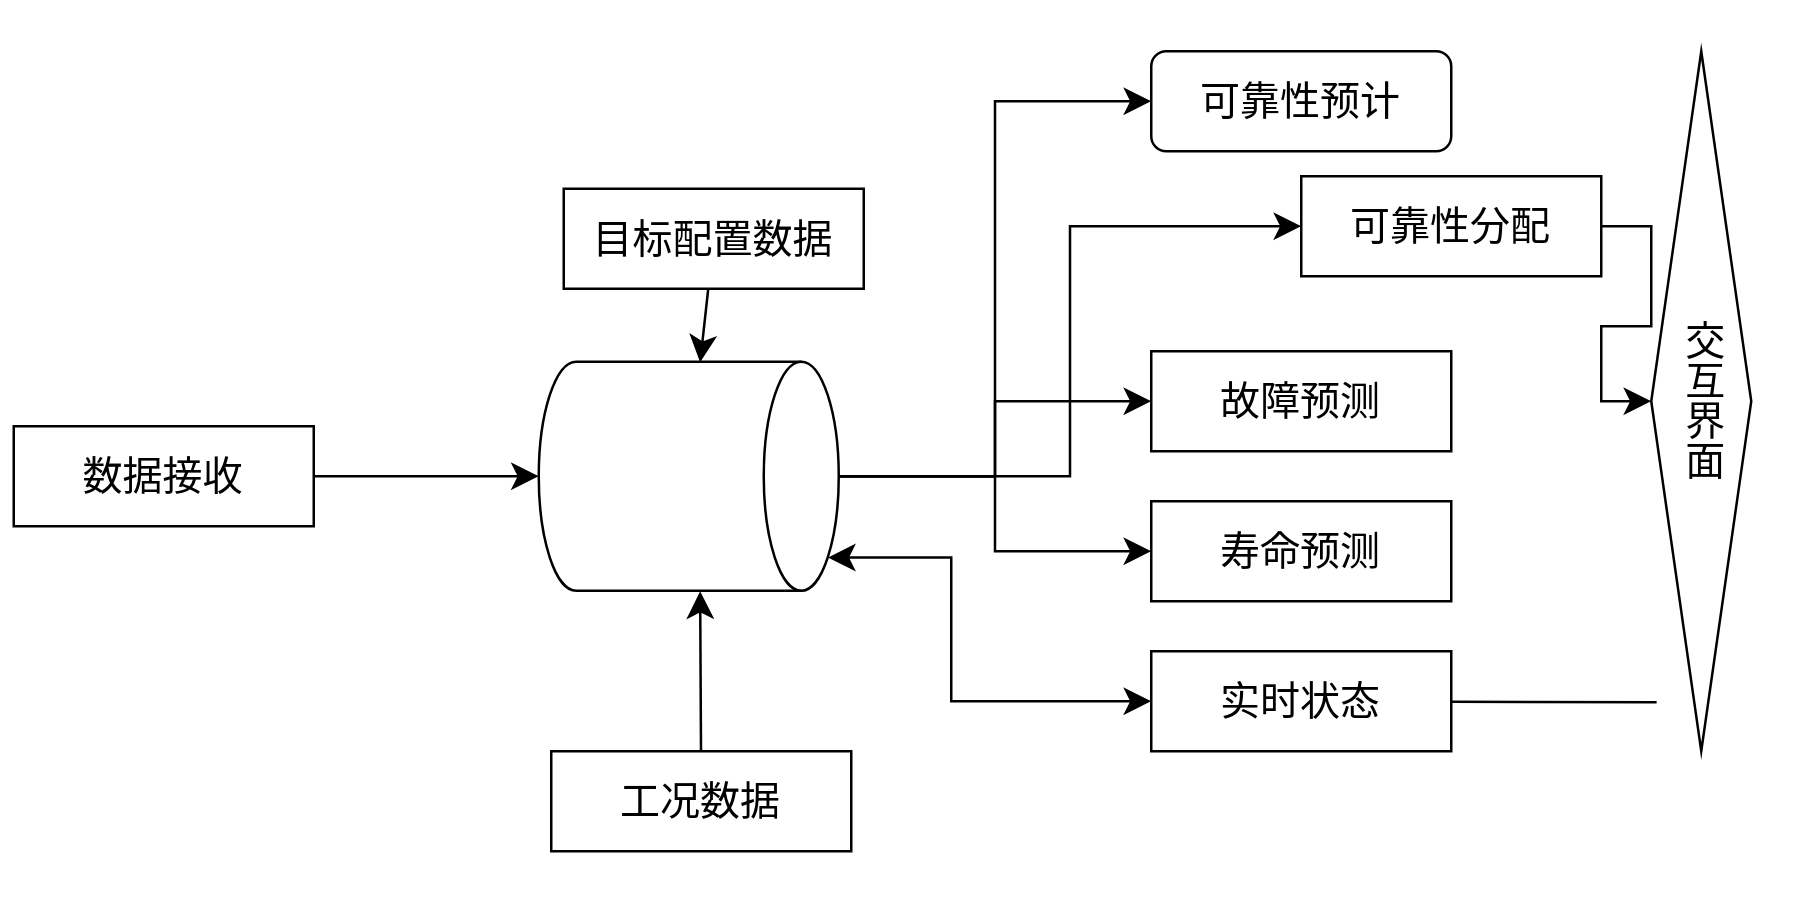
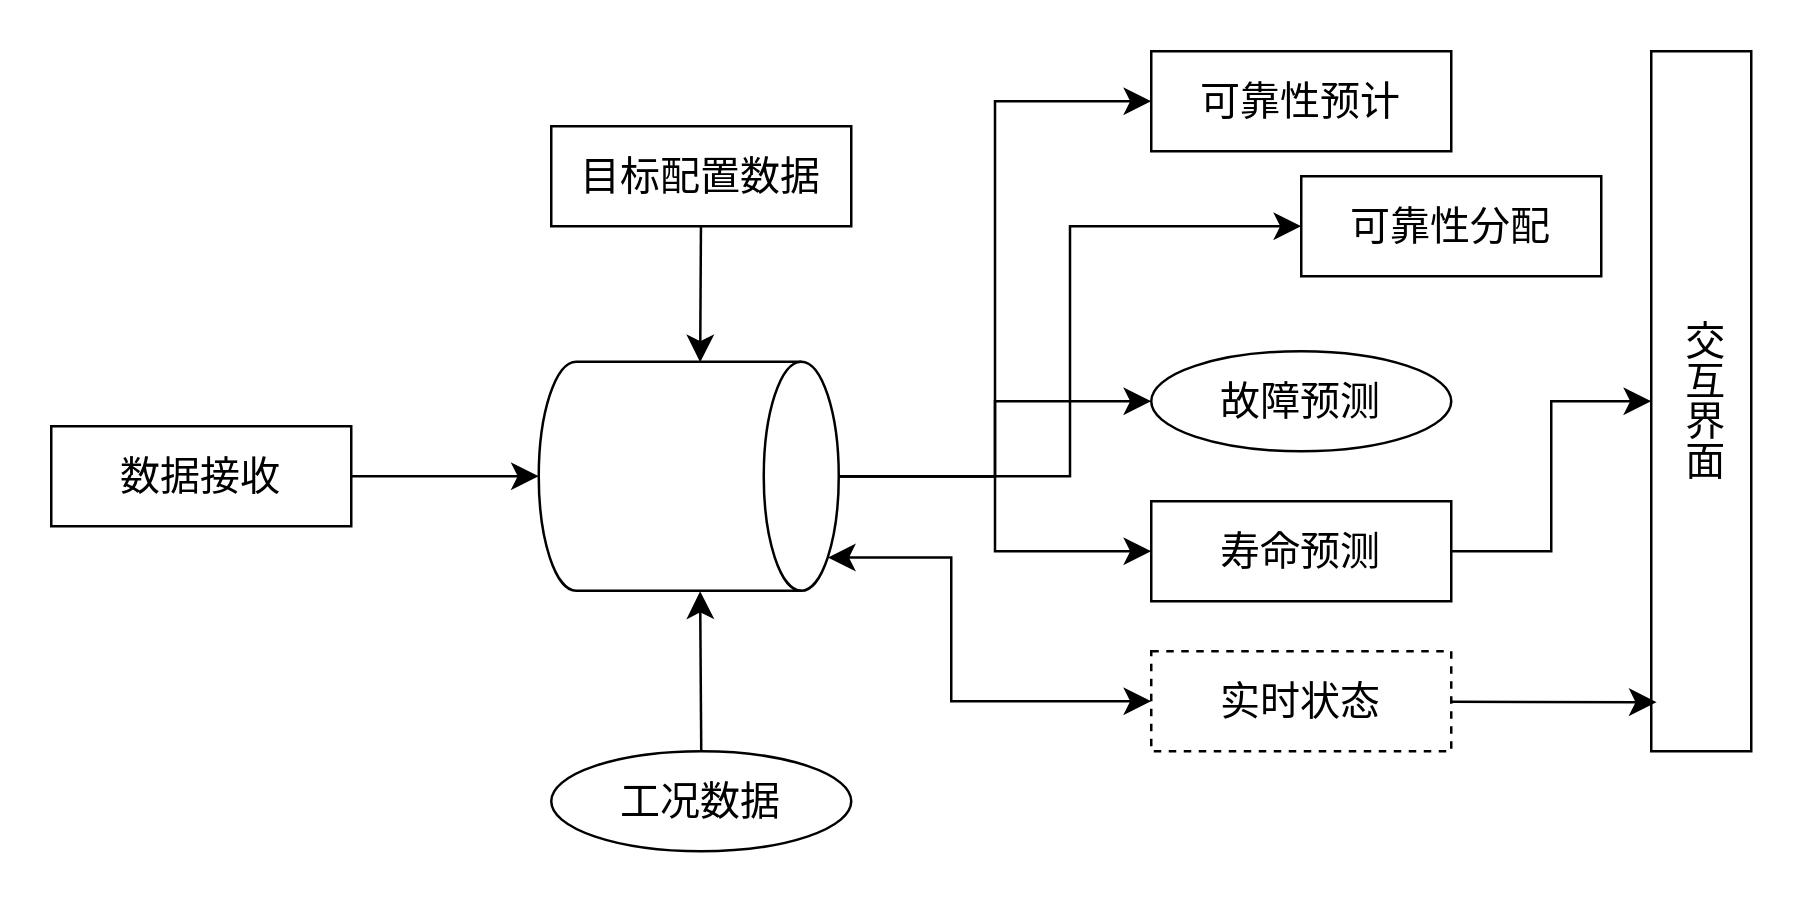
node "可靠性预计": shape rounded rectangle -> rectangle
node "目标配置数据": moved (714, 239) -> (701, 176)
edge "可靠性分配" -> "交互界面": removed
node "故障预测": shape rectangle -> ellipse
node "交互界面": shape diamond -> rectangle
node "数据接收": moved (164, 476) -> (201, 476)
edge "寿命预测" -> "交互界面": added
node "实时状态": style solid -> dashed
edge "交互界面" -- "实时状态": arrowhead none -> classic
node "工况数据": shape rectangle -> ellipse
